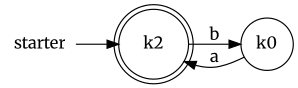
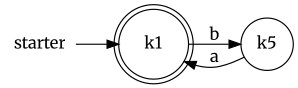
node "k2": label "k2" -> "k1"
node "k0": label "k0" -> "k5"
